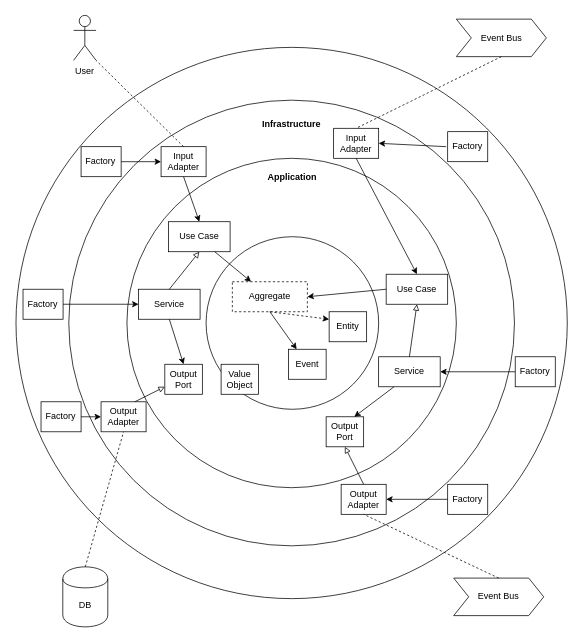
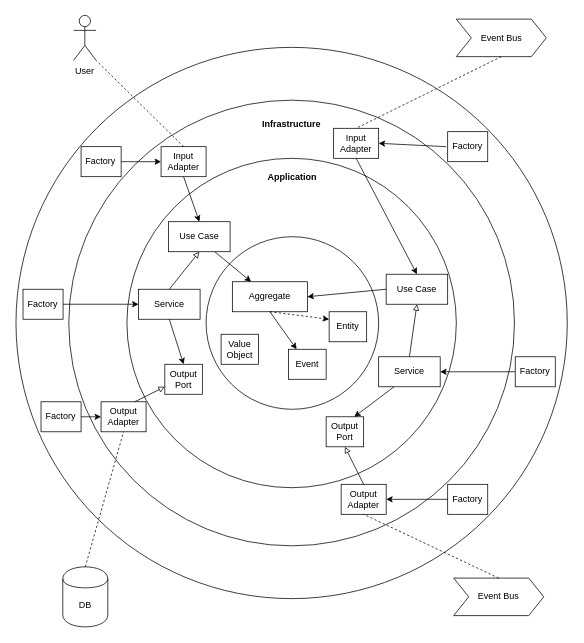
node "Aggregate": style dashed -> solid
node "Value Object": moved (240, 379) -> (240, 349)
